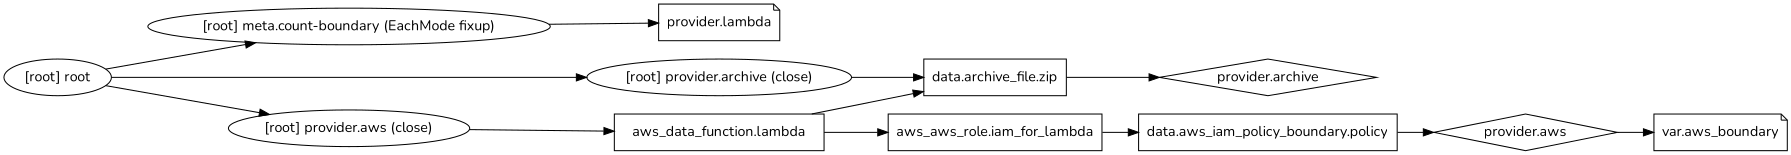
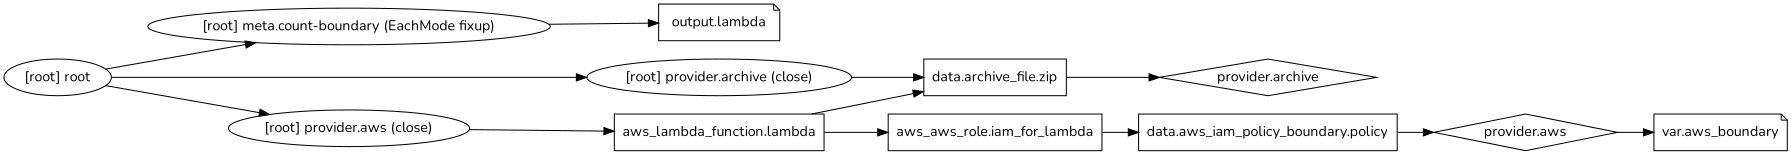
node "provider.lambda": label "provider.lambda" -> "output.lambda"
node "aws_data_function.lambda": label "aws_data_function.lambda" -> "aws_lambda_function.lambda"
